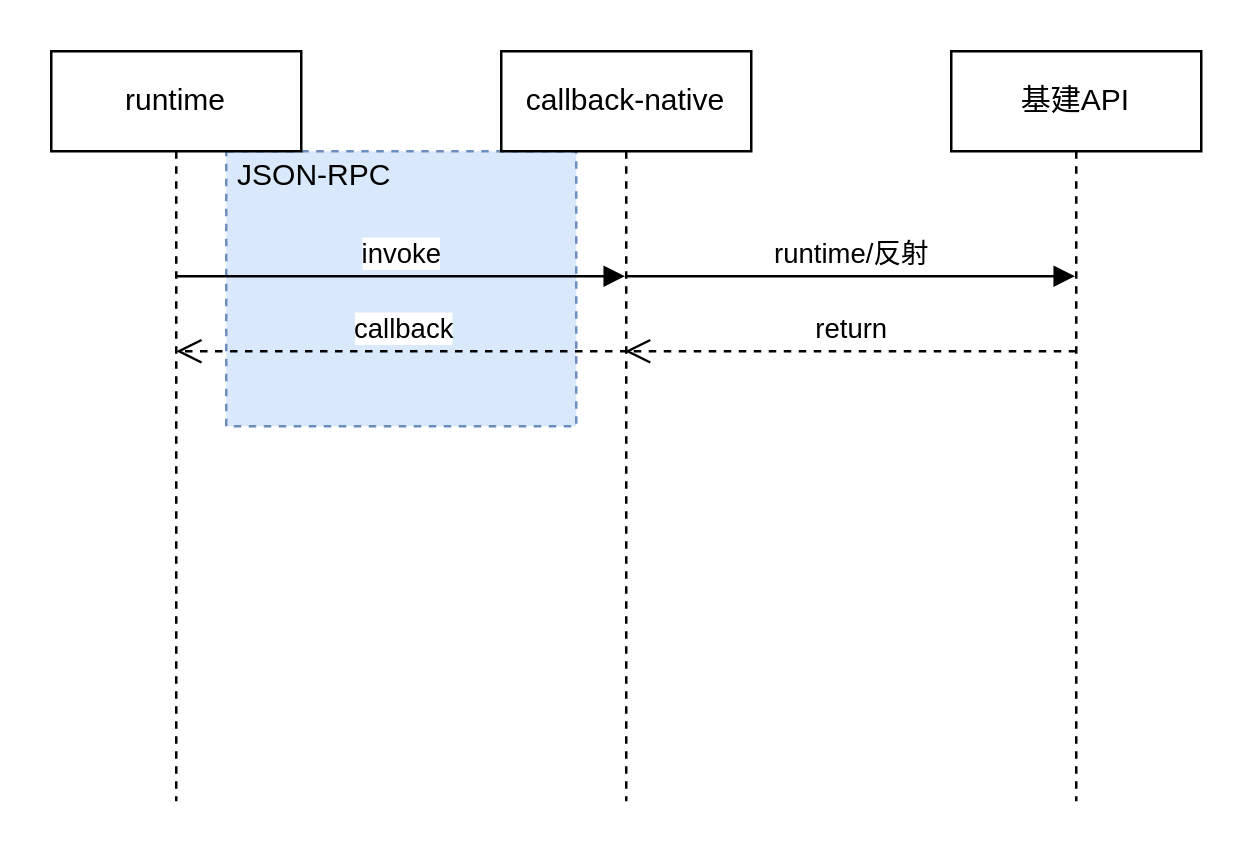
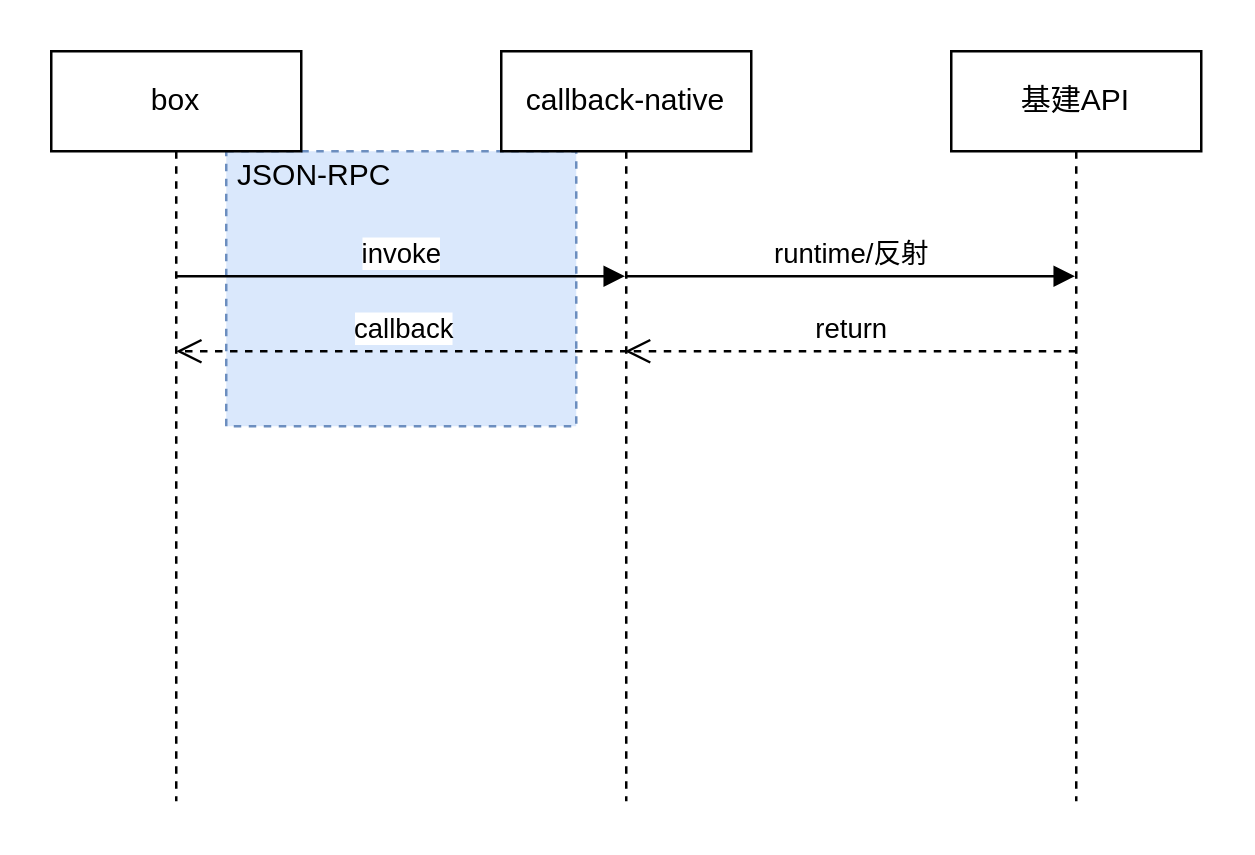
node "runtime": label "runtime" -> "box"
